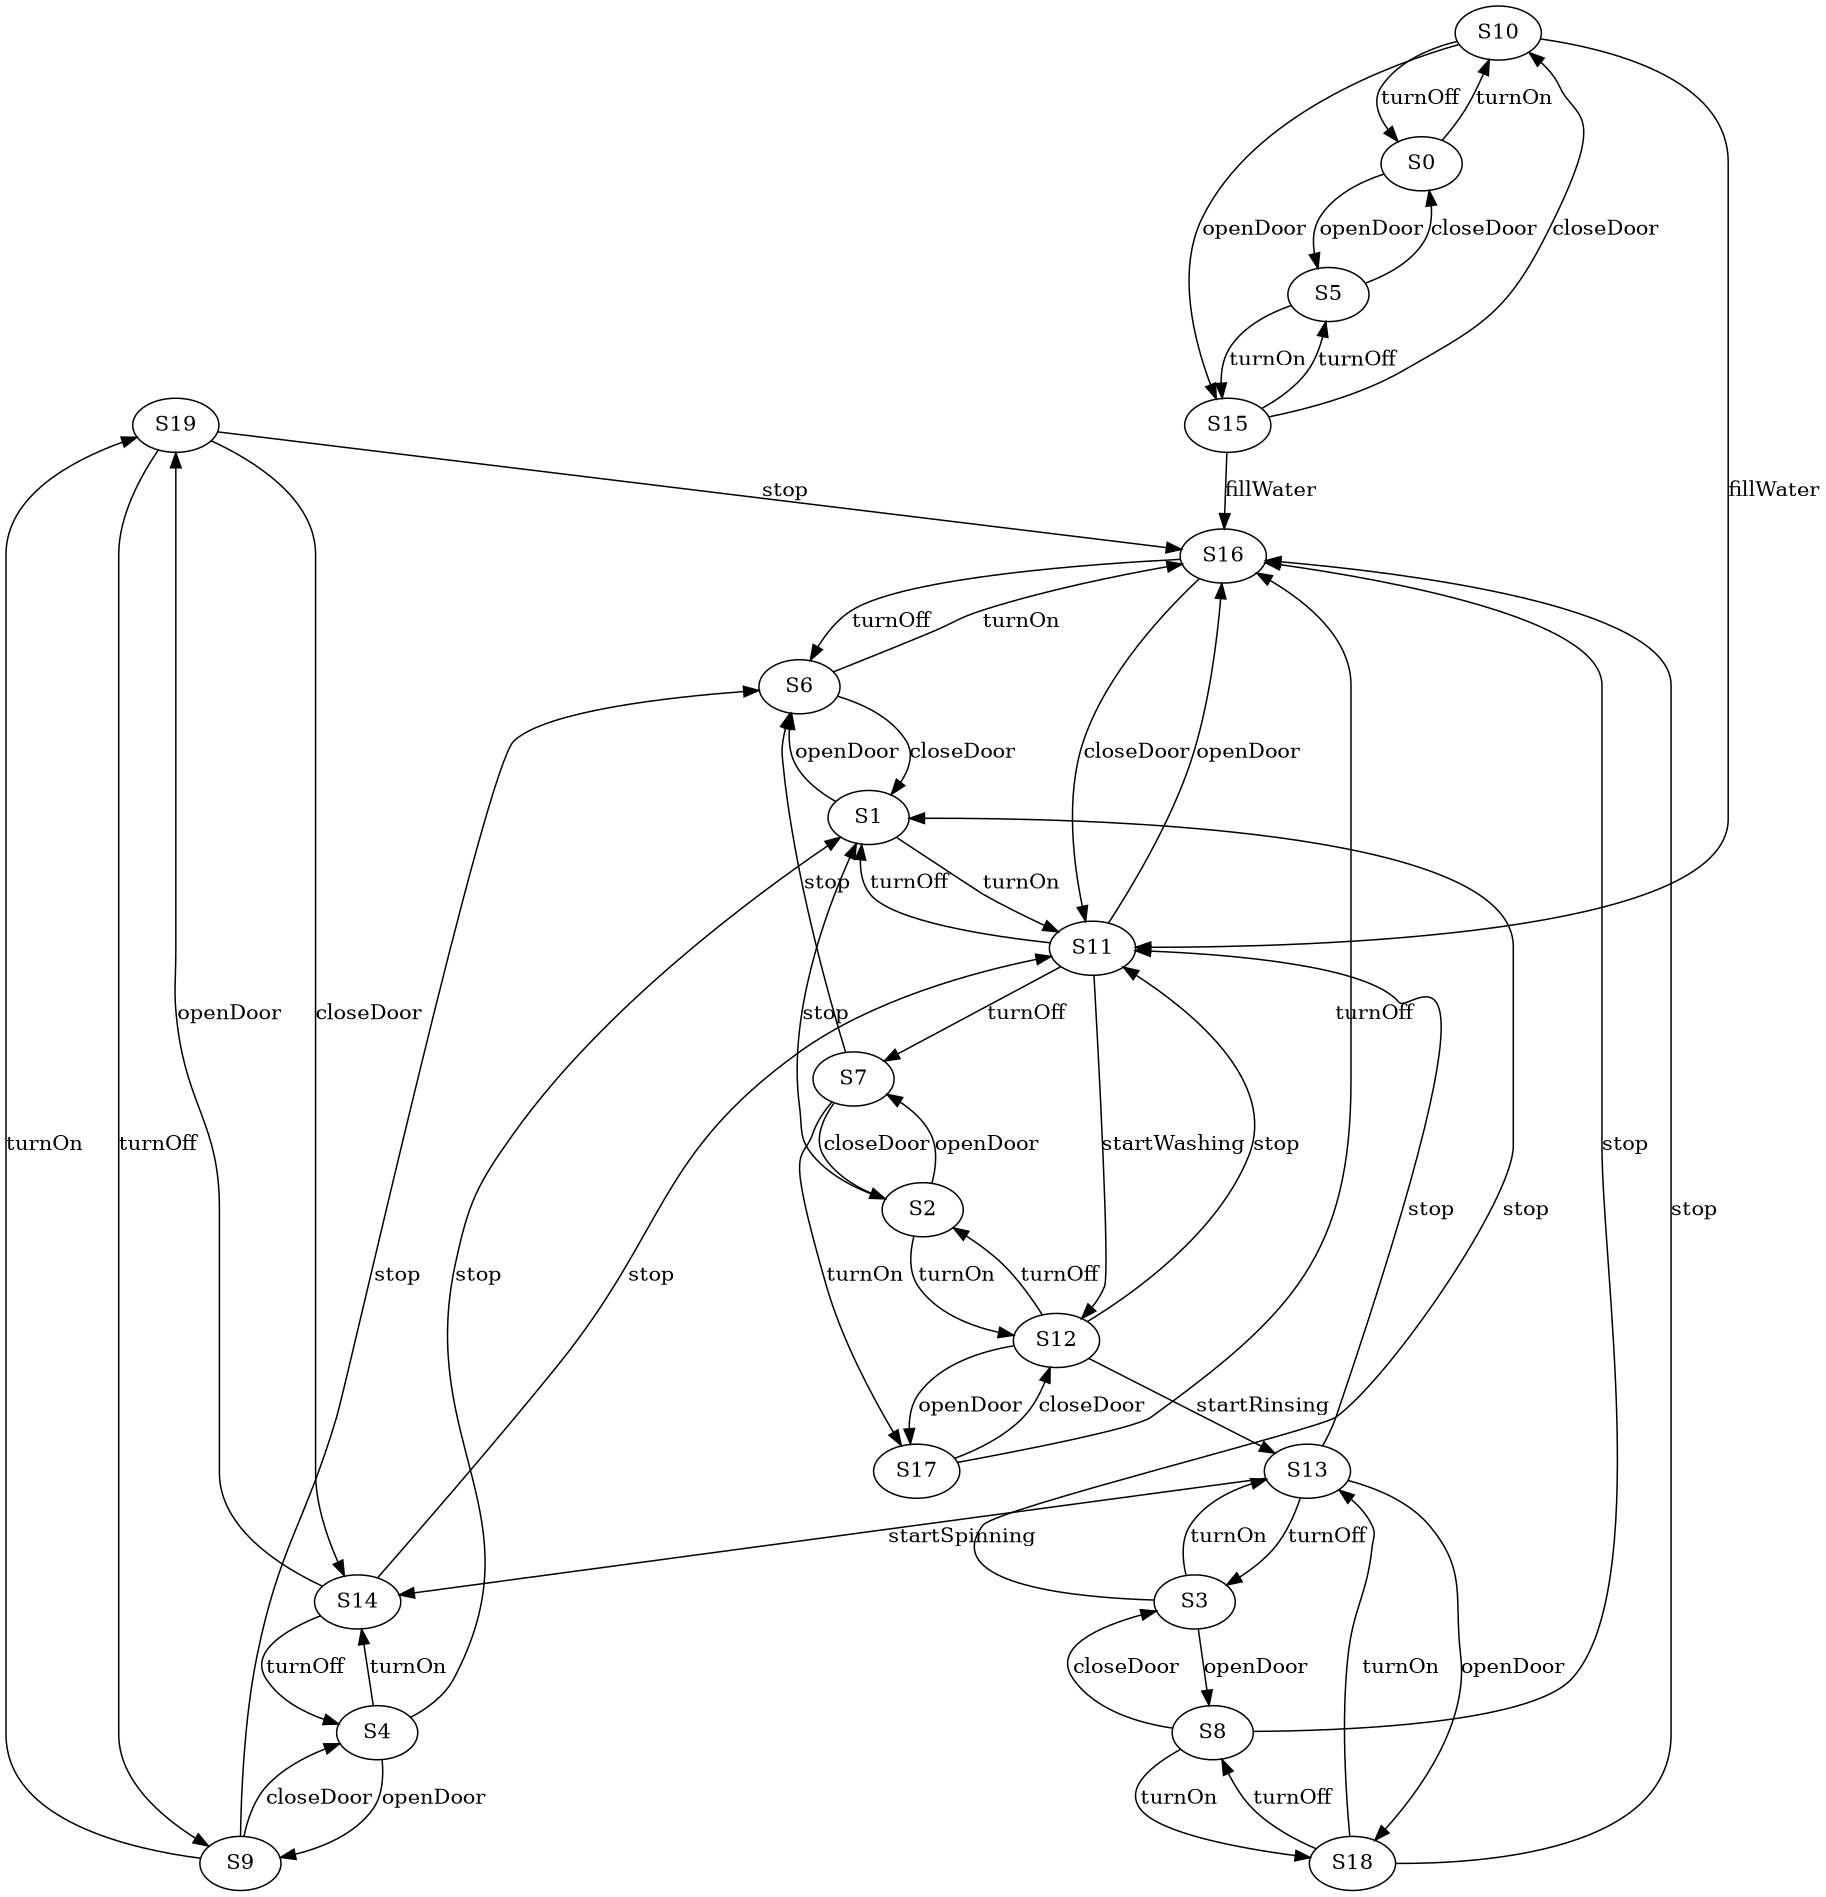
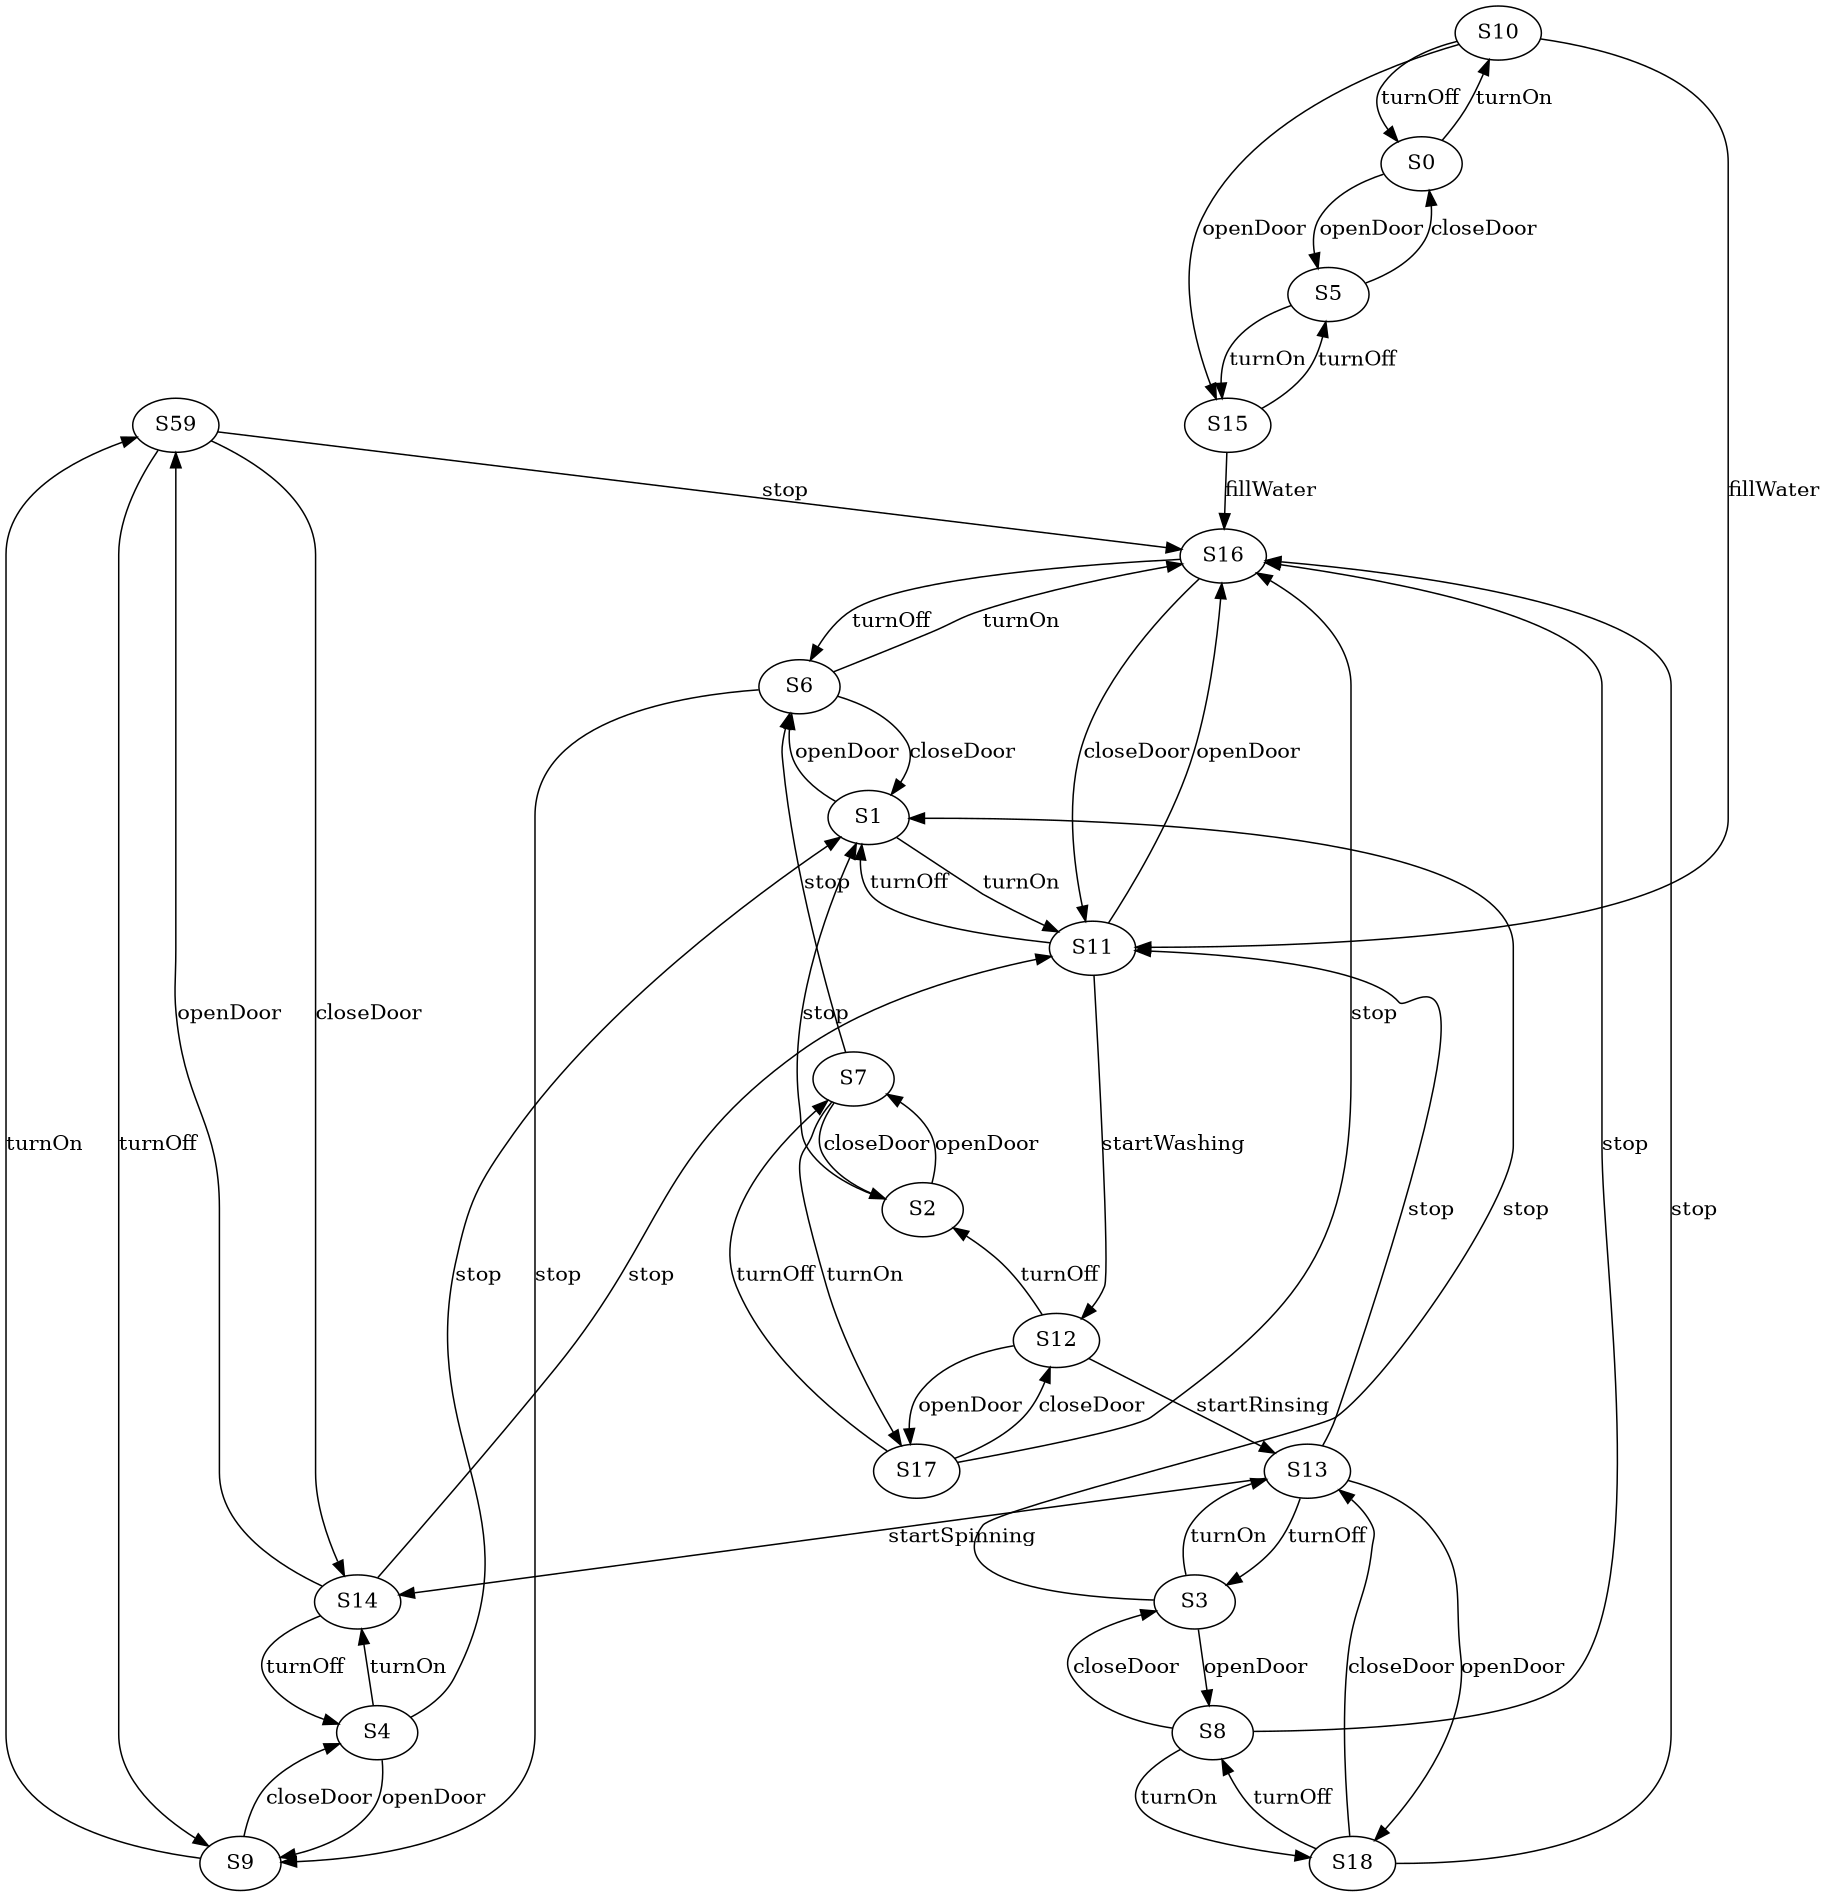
edge "S15" -> "S10": removed, label "closeDoor"
node "S19": label "S19" -> "S59"
edge "S11" -> "S7": now "S17" -> "S7"
edge "S17" -> "S16": label "turnOff" -> "stop"
edge "S12" -> "S11": removed, label "stop"
edge "S9" -> "S6": reversed
edge "S2" -> "S12": removed, label "turnOn"
edge "S18" -> "S13": label "turnOn" -> "closeDoor"
